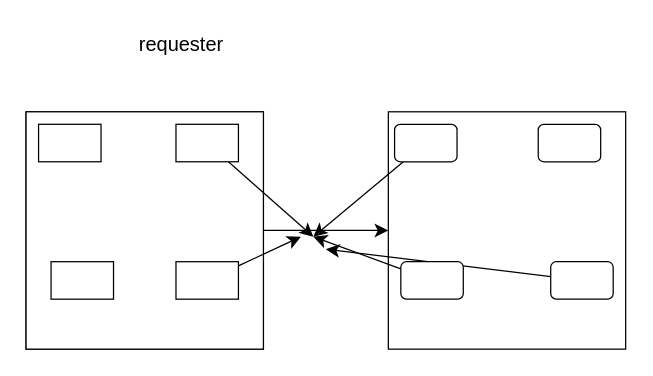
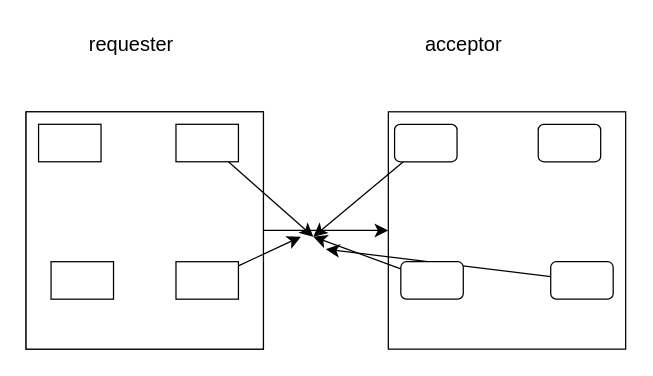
node "requester": moved (181, 44) -> (131, 44)
node "acceptor": added
